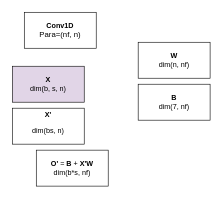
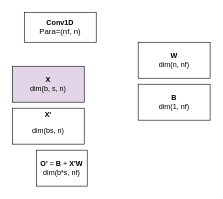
node "Conv1D Para=(nf, n)": size 72x36 -> 72x30
node "B dim(7, nf)": label "B dim(7, nf)" -> "B dim(1, nf)"
node "O' = B + X'W dim(b*s, nf)": size 72x36 -> 51x36
